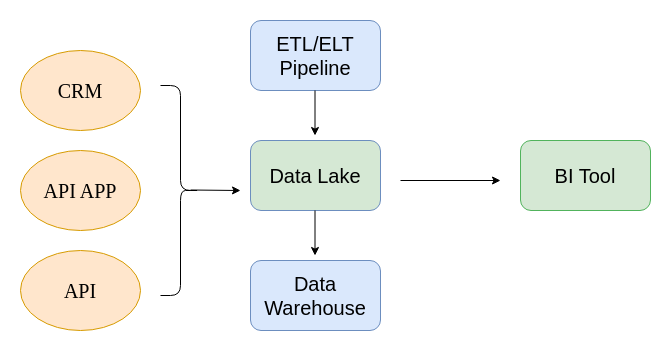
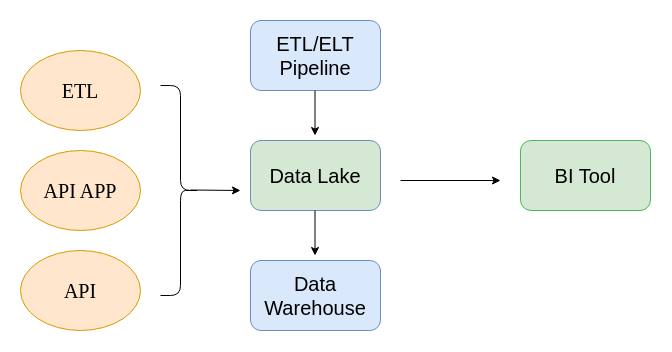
node "CRM": label "CRM" -> "ETL"
